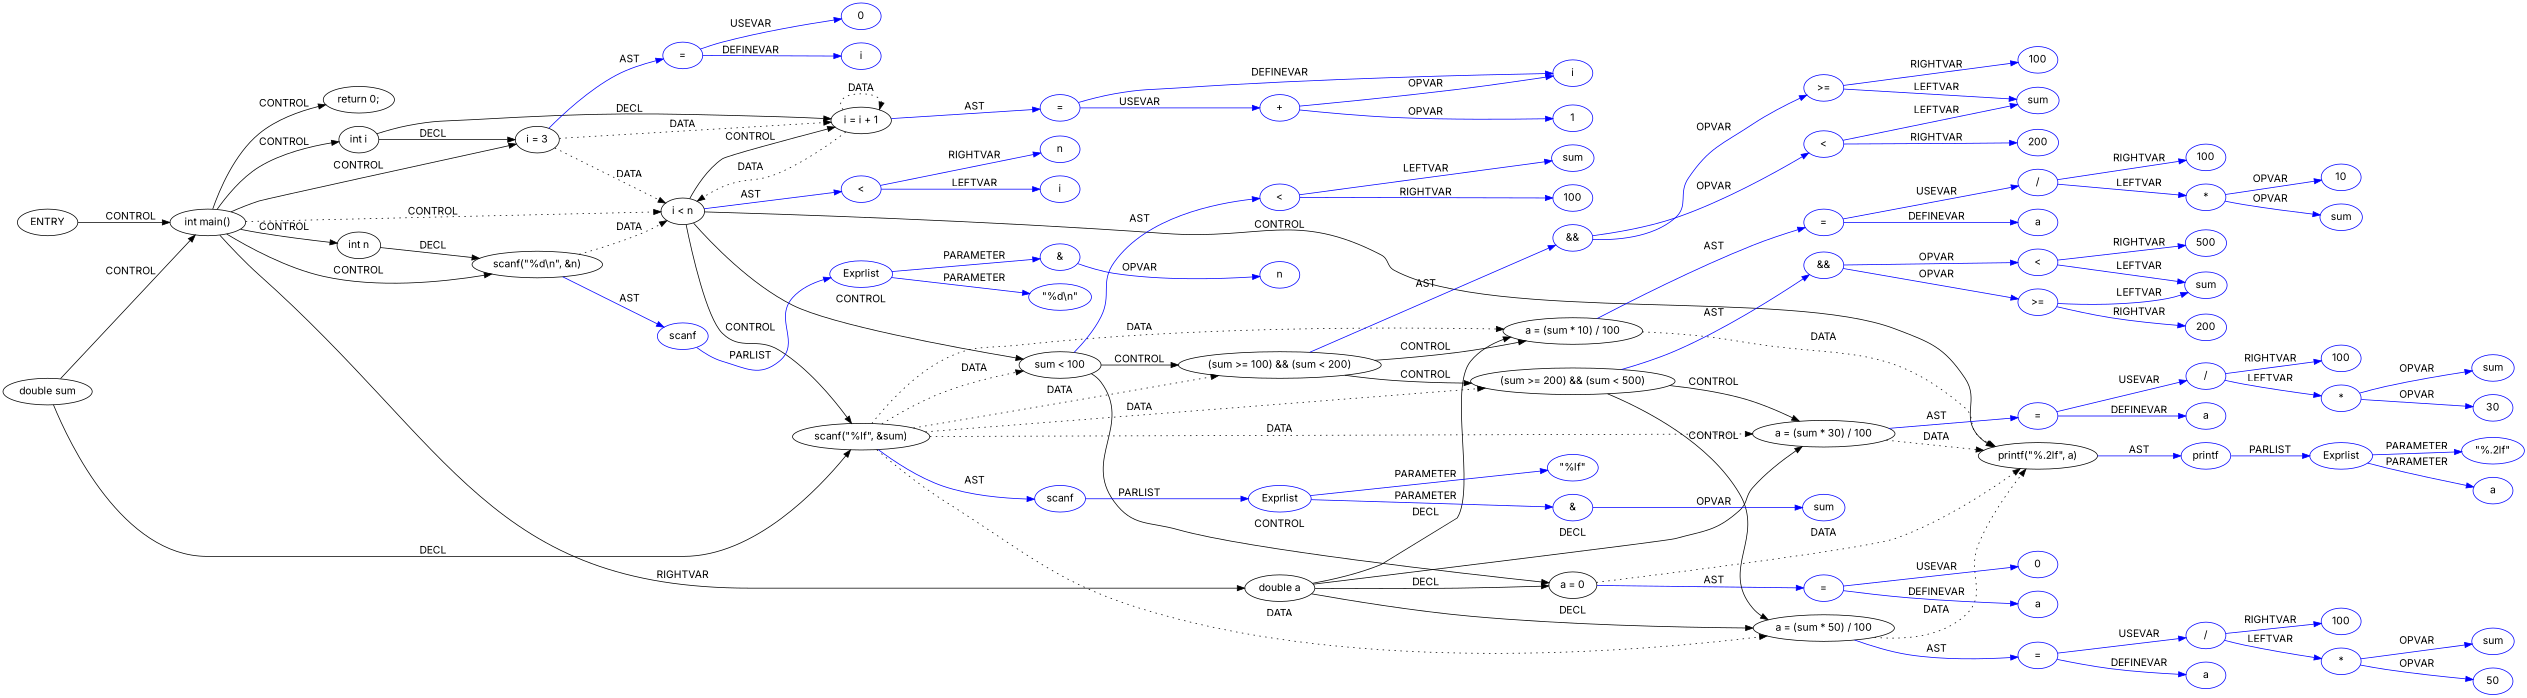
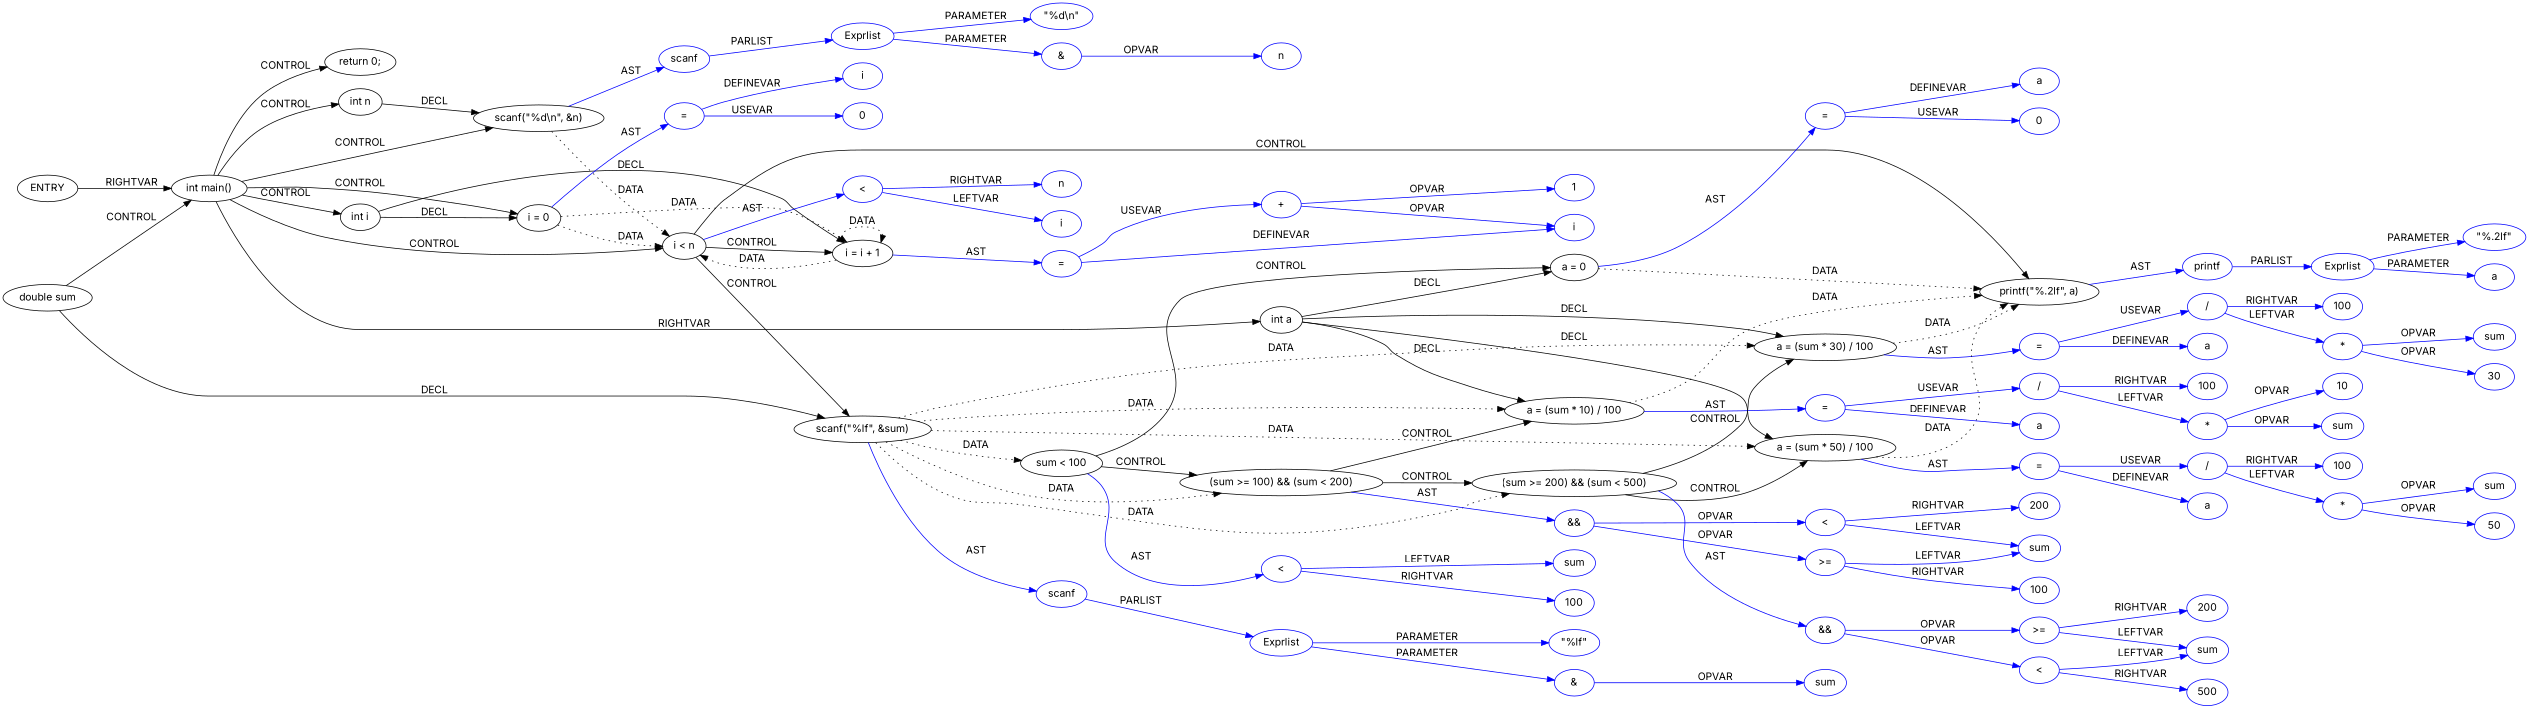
node "i = 3": label "i = 3" -> "i = 0"
edge "ENTRY" -> "int main()": label "CONTROL" -> "RIGHTVAR"
edge "int main()" -> "i < n": style dotted -> solid
edge "i < n" -> "sum < 100": removed, label "CONTROL"
node "double a": label "double a" -> "int a"
